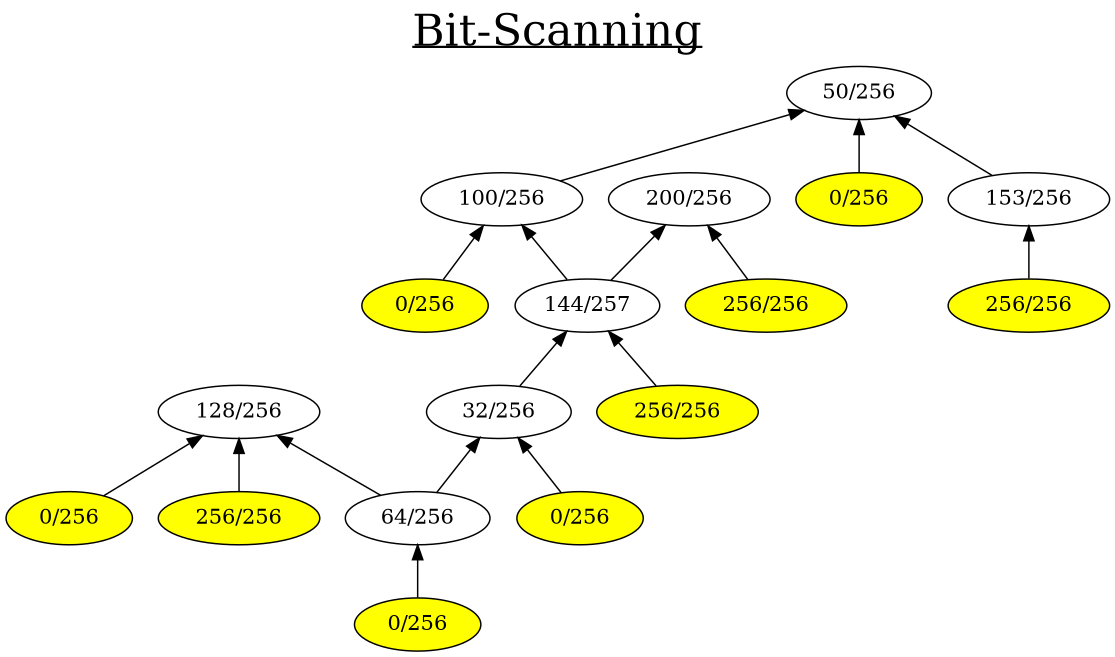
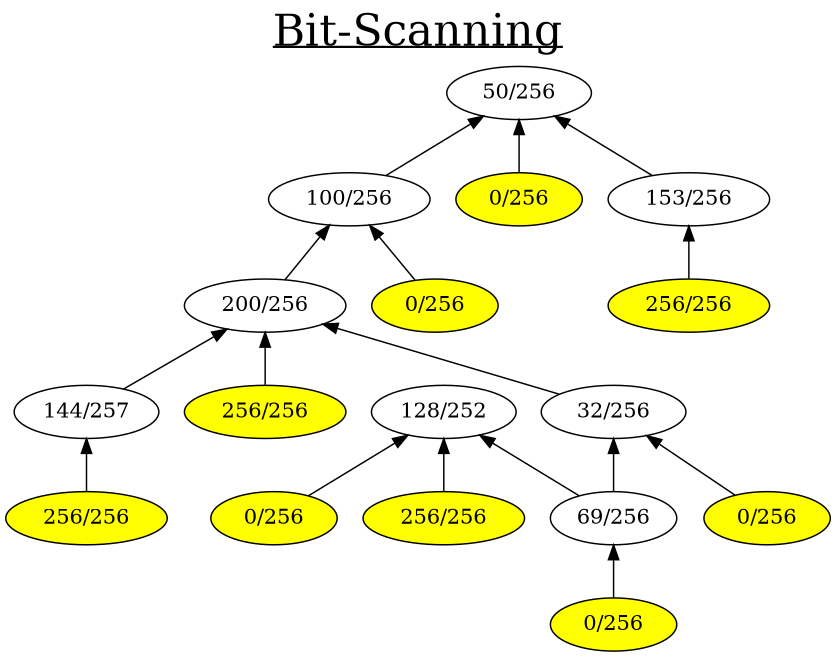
edge "144/257" -> "100/256": now "200/256" -> "100/256"
edge "32/256" -> "144/257": now "32/256" -> "200/256"
node "128/256": label "128/256" -> "128/252"
node "64/256": label "64/256" -> "69/256"
